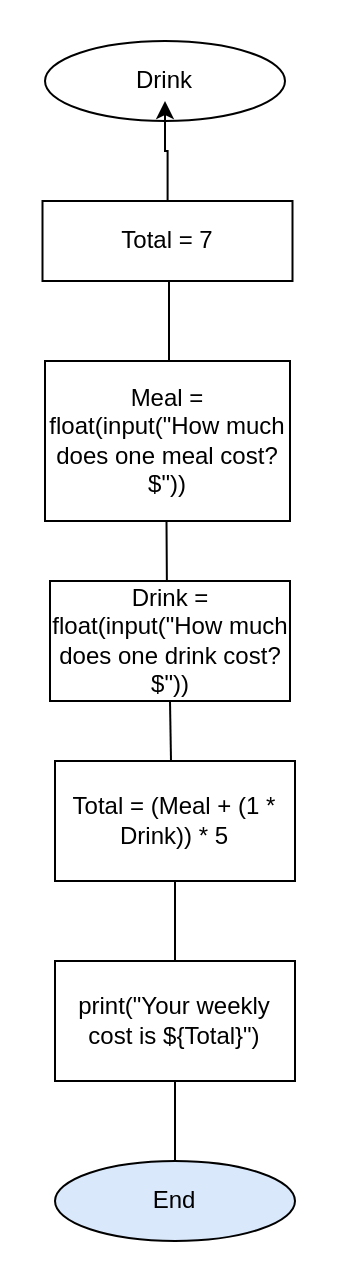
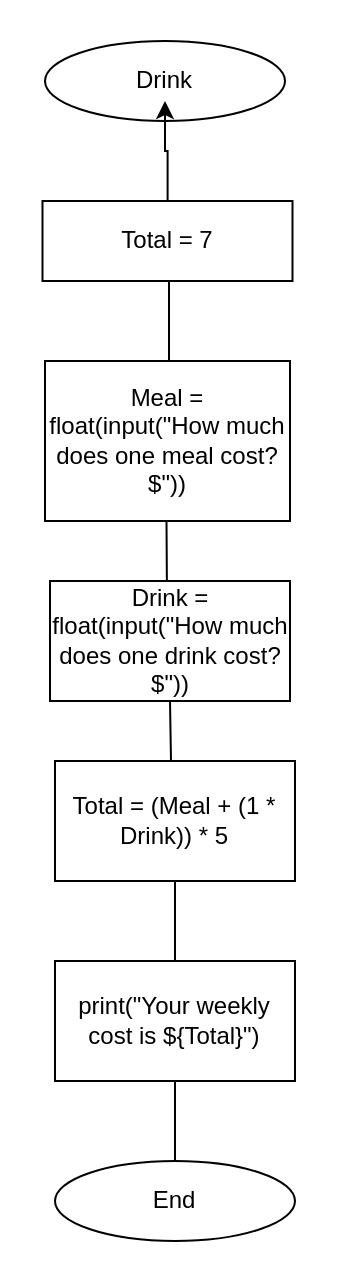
node "End": fillcolor #dae8fc -> #ffffff
